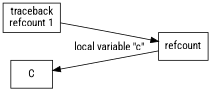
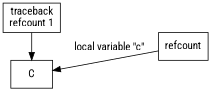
edge "traceback refcount 1" -> "refcount": now "traceback refcount 1" -> "C"
